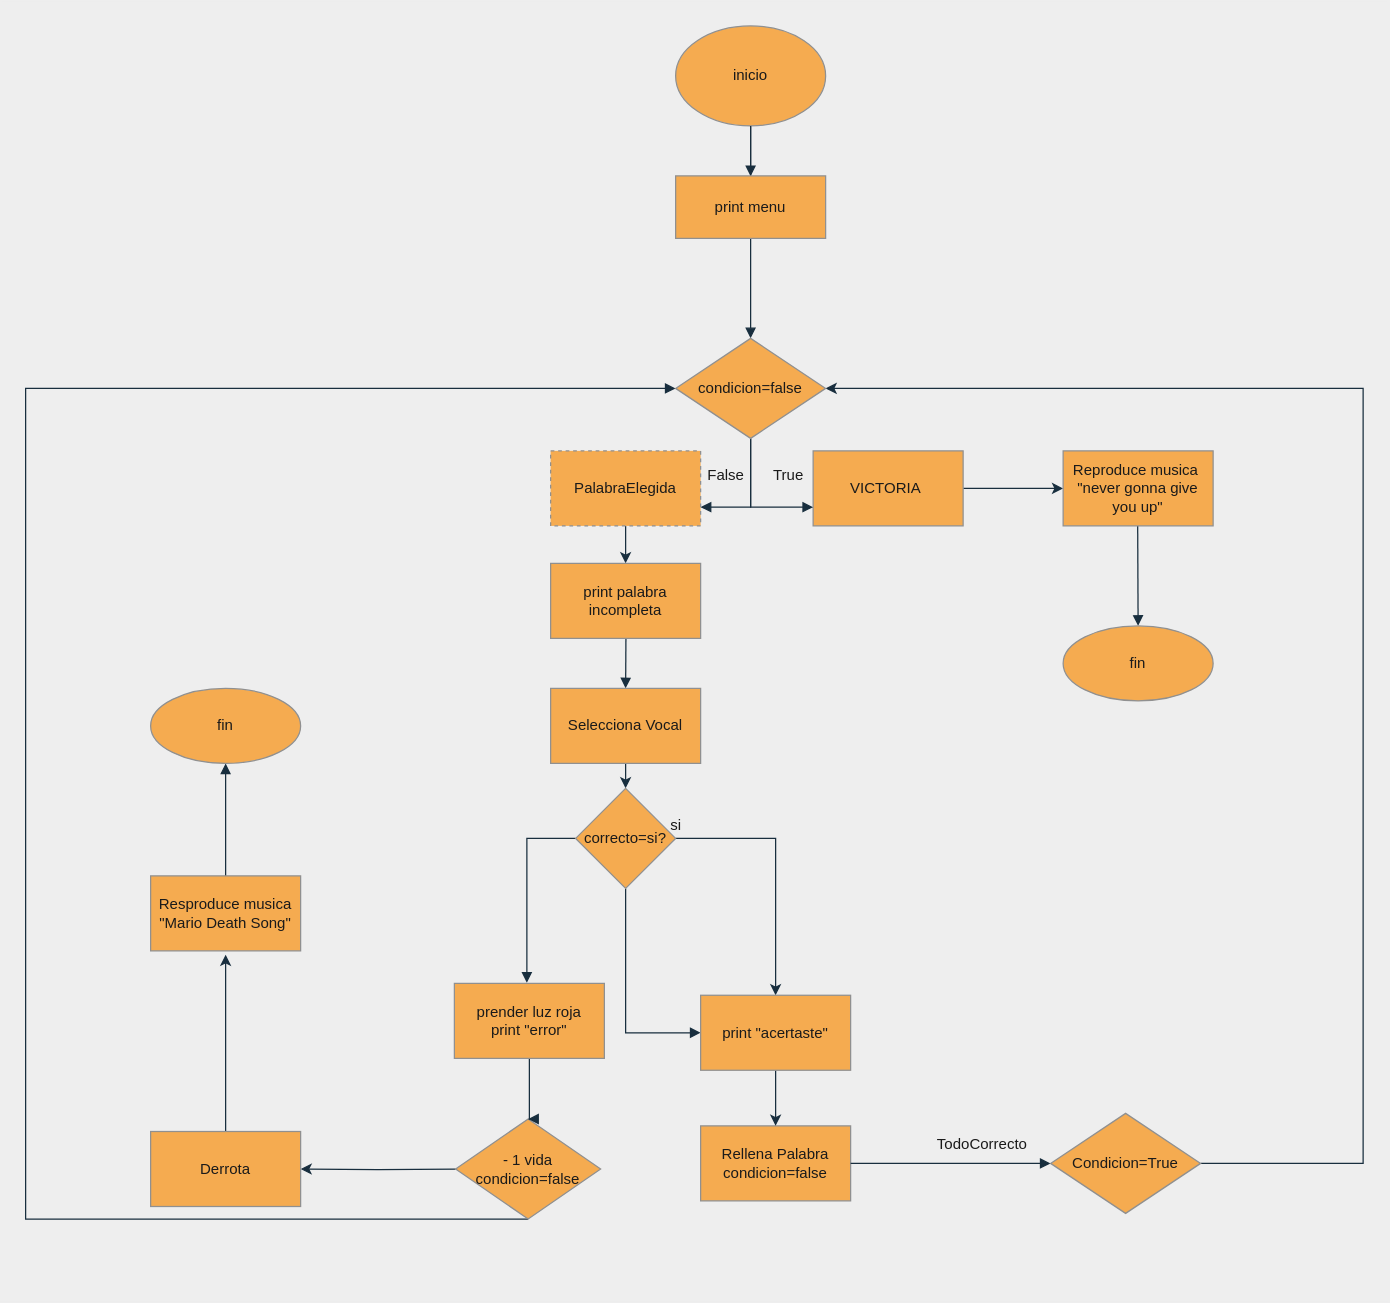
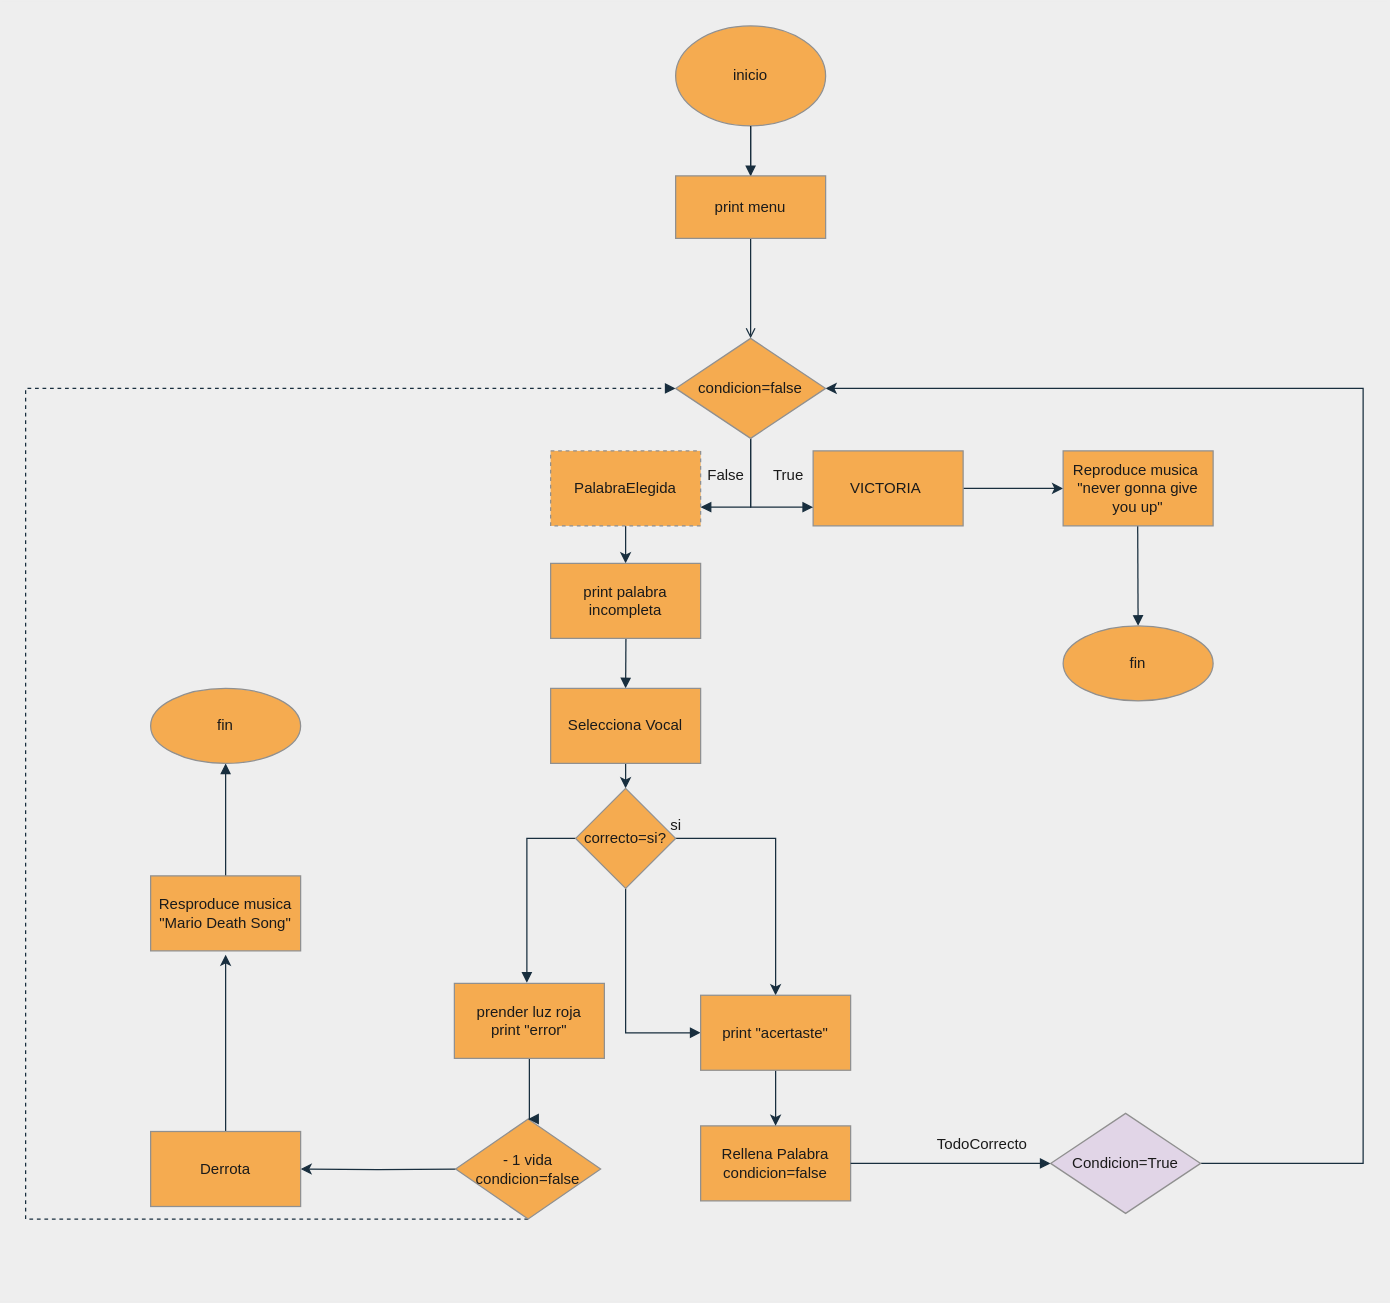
edge "print menu" -> "condicion=false": arrowhead block -> open
edge "- 1 vida condicion=false" -> "condicion=false": style solid -> dashed
node "Condicion=True": fillcolor #f5ab50 -> #e1d5e7
